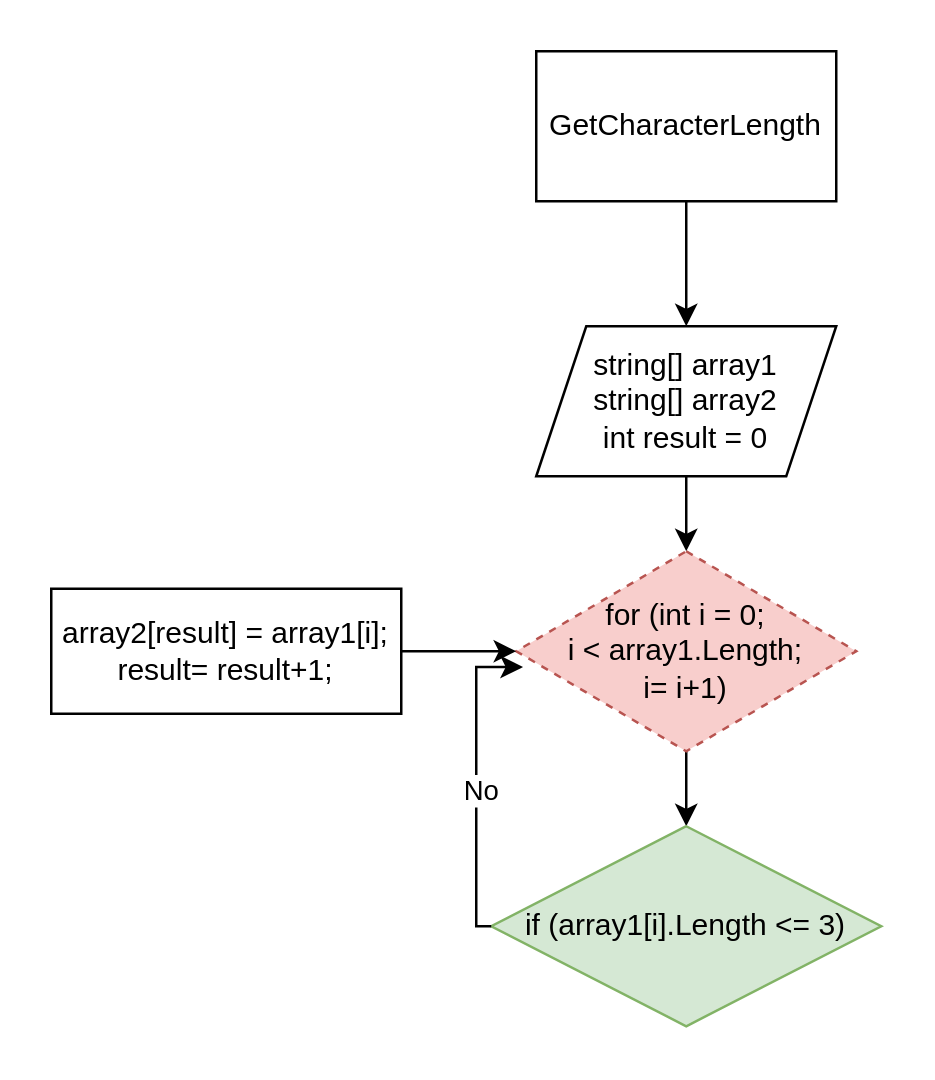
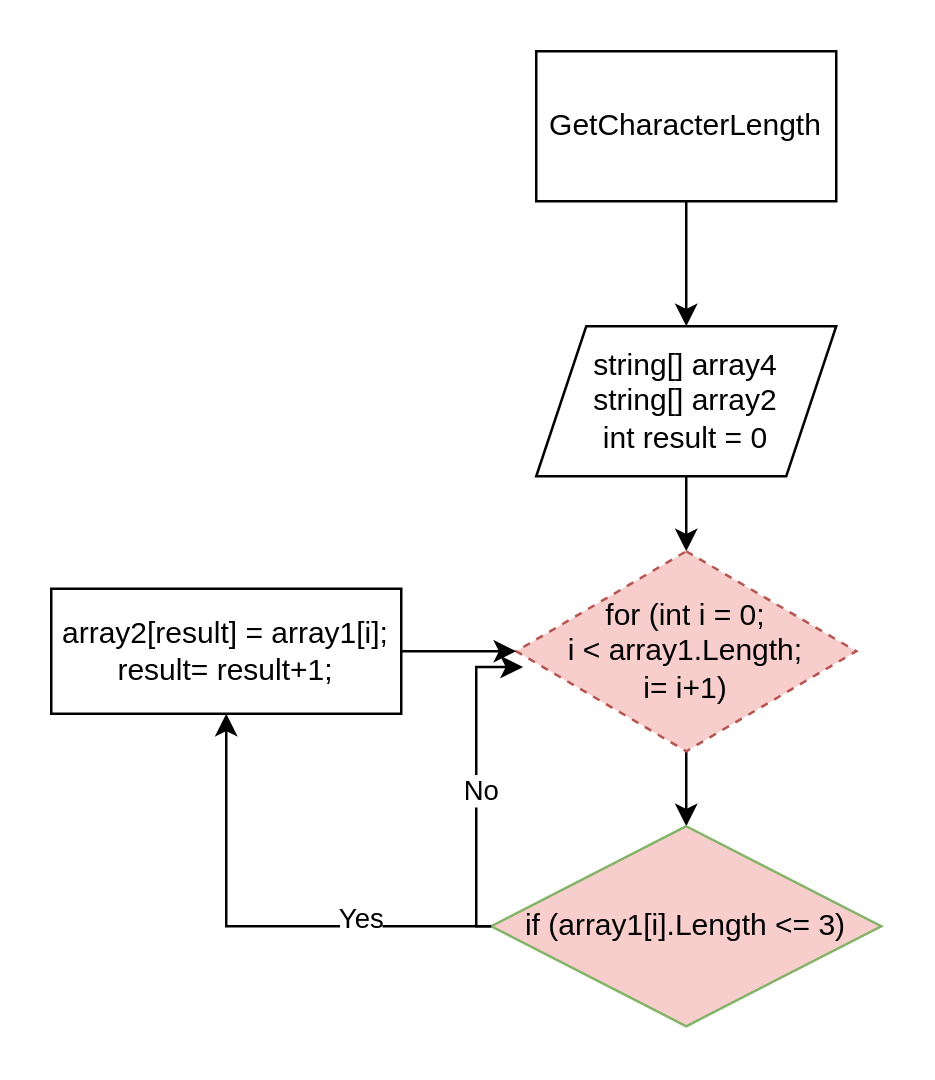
node "string[] array1 string[] array2 int result = 0": label "string[] array1 string[] array2 int result = 0" -> "string[] array4 string[] array2 int result = 0"
edge "if (array1[i].Length <= 3)" -> "array2[result] = array1[i]; result= result+1;": added, label "Yes"
node "if (array1[i].Length <= 3)": fillcolor #d5e8d4 -> #f8cecc
